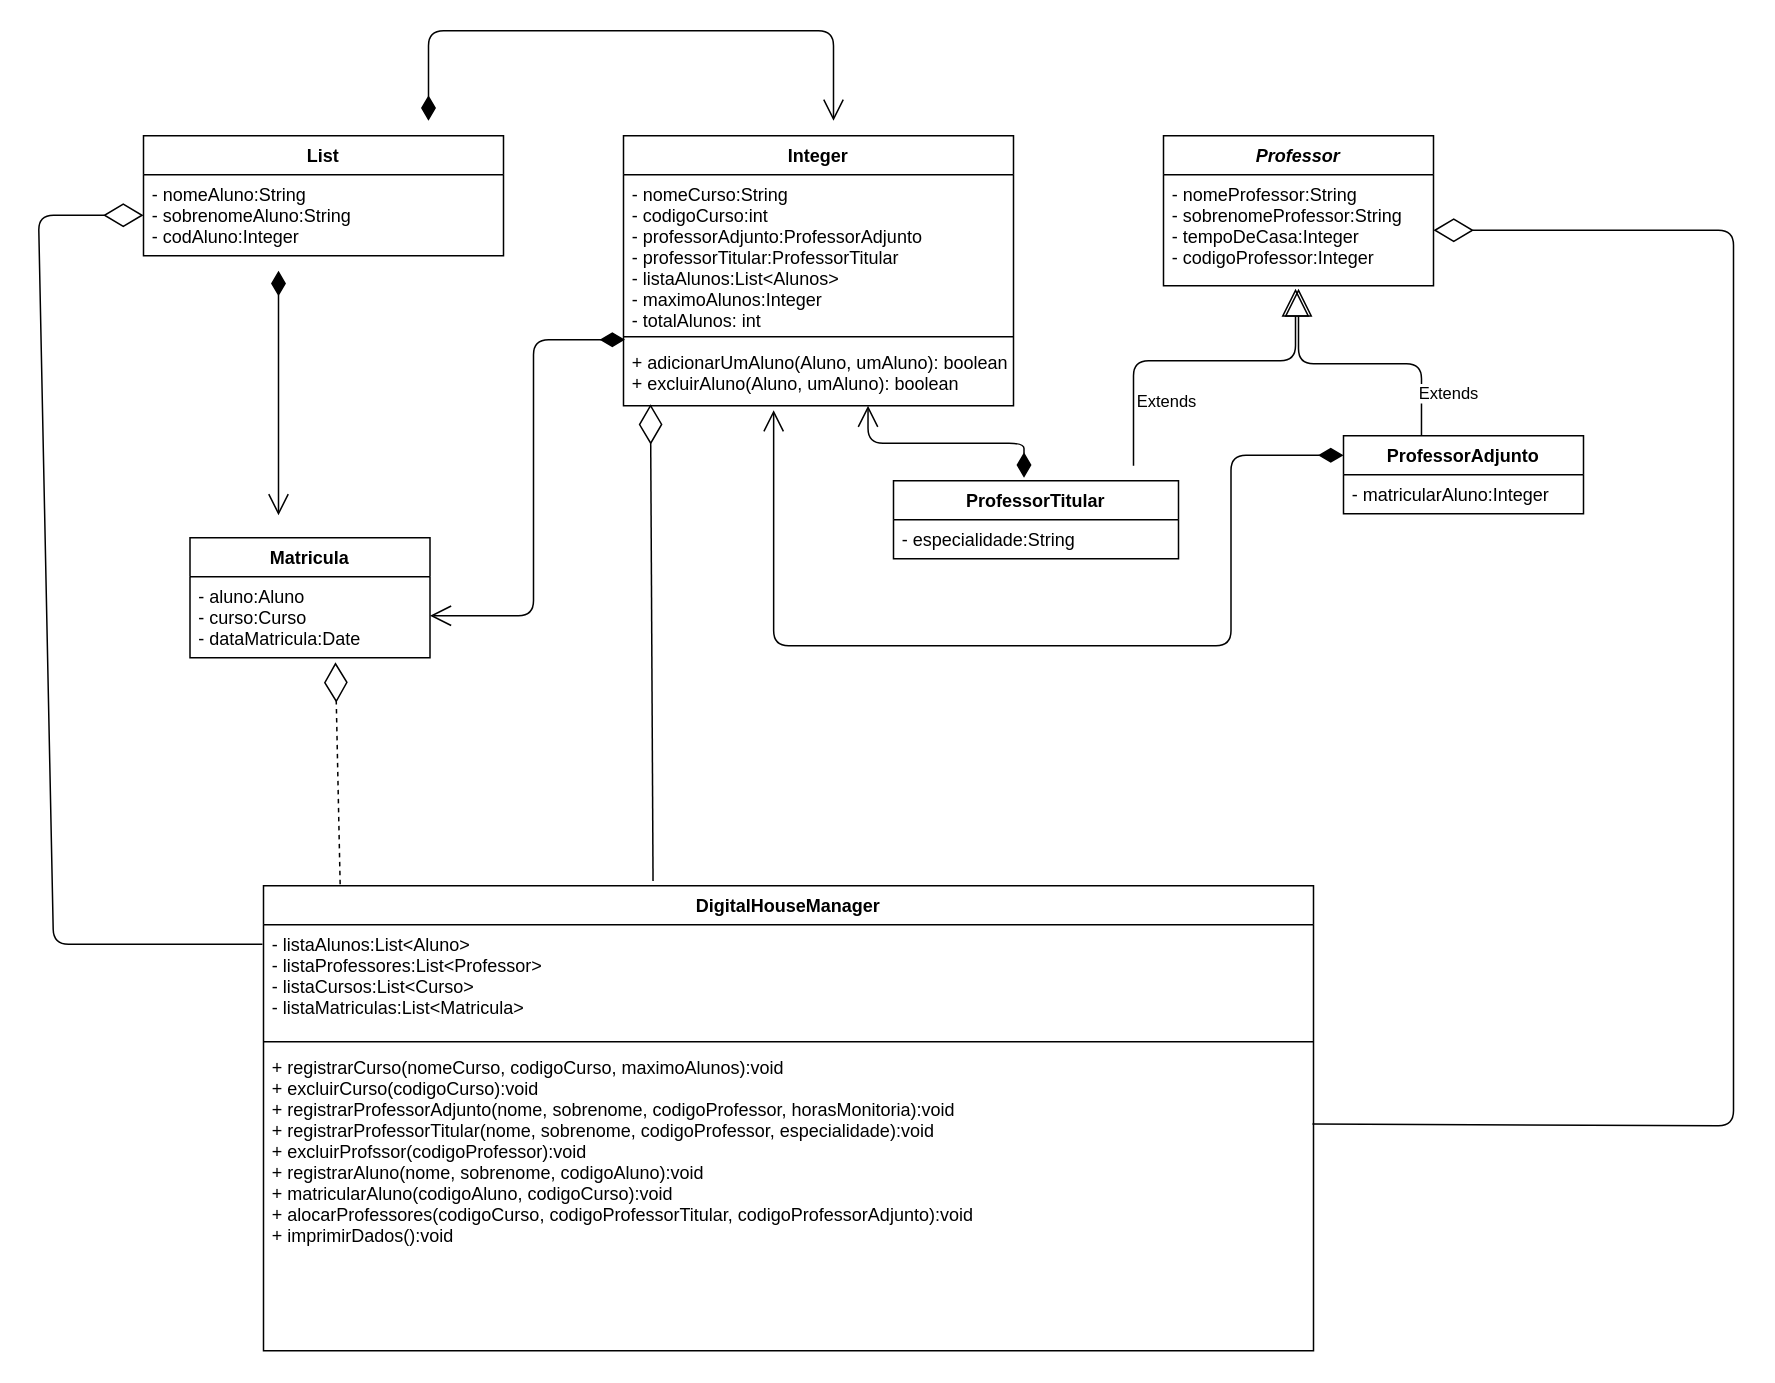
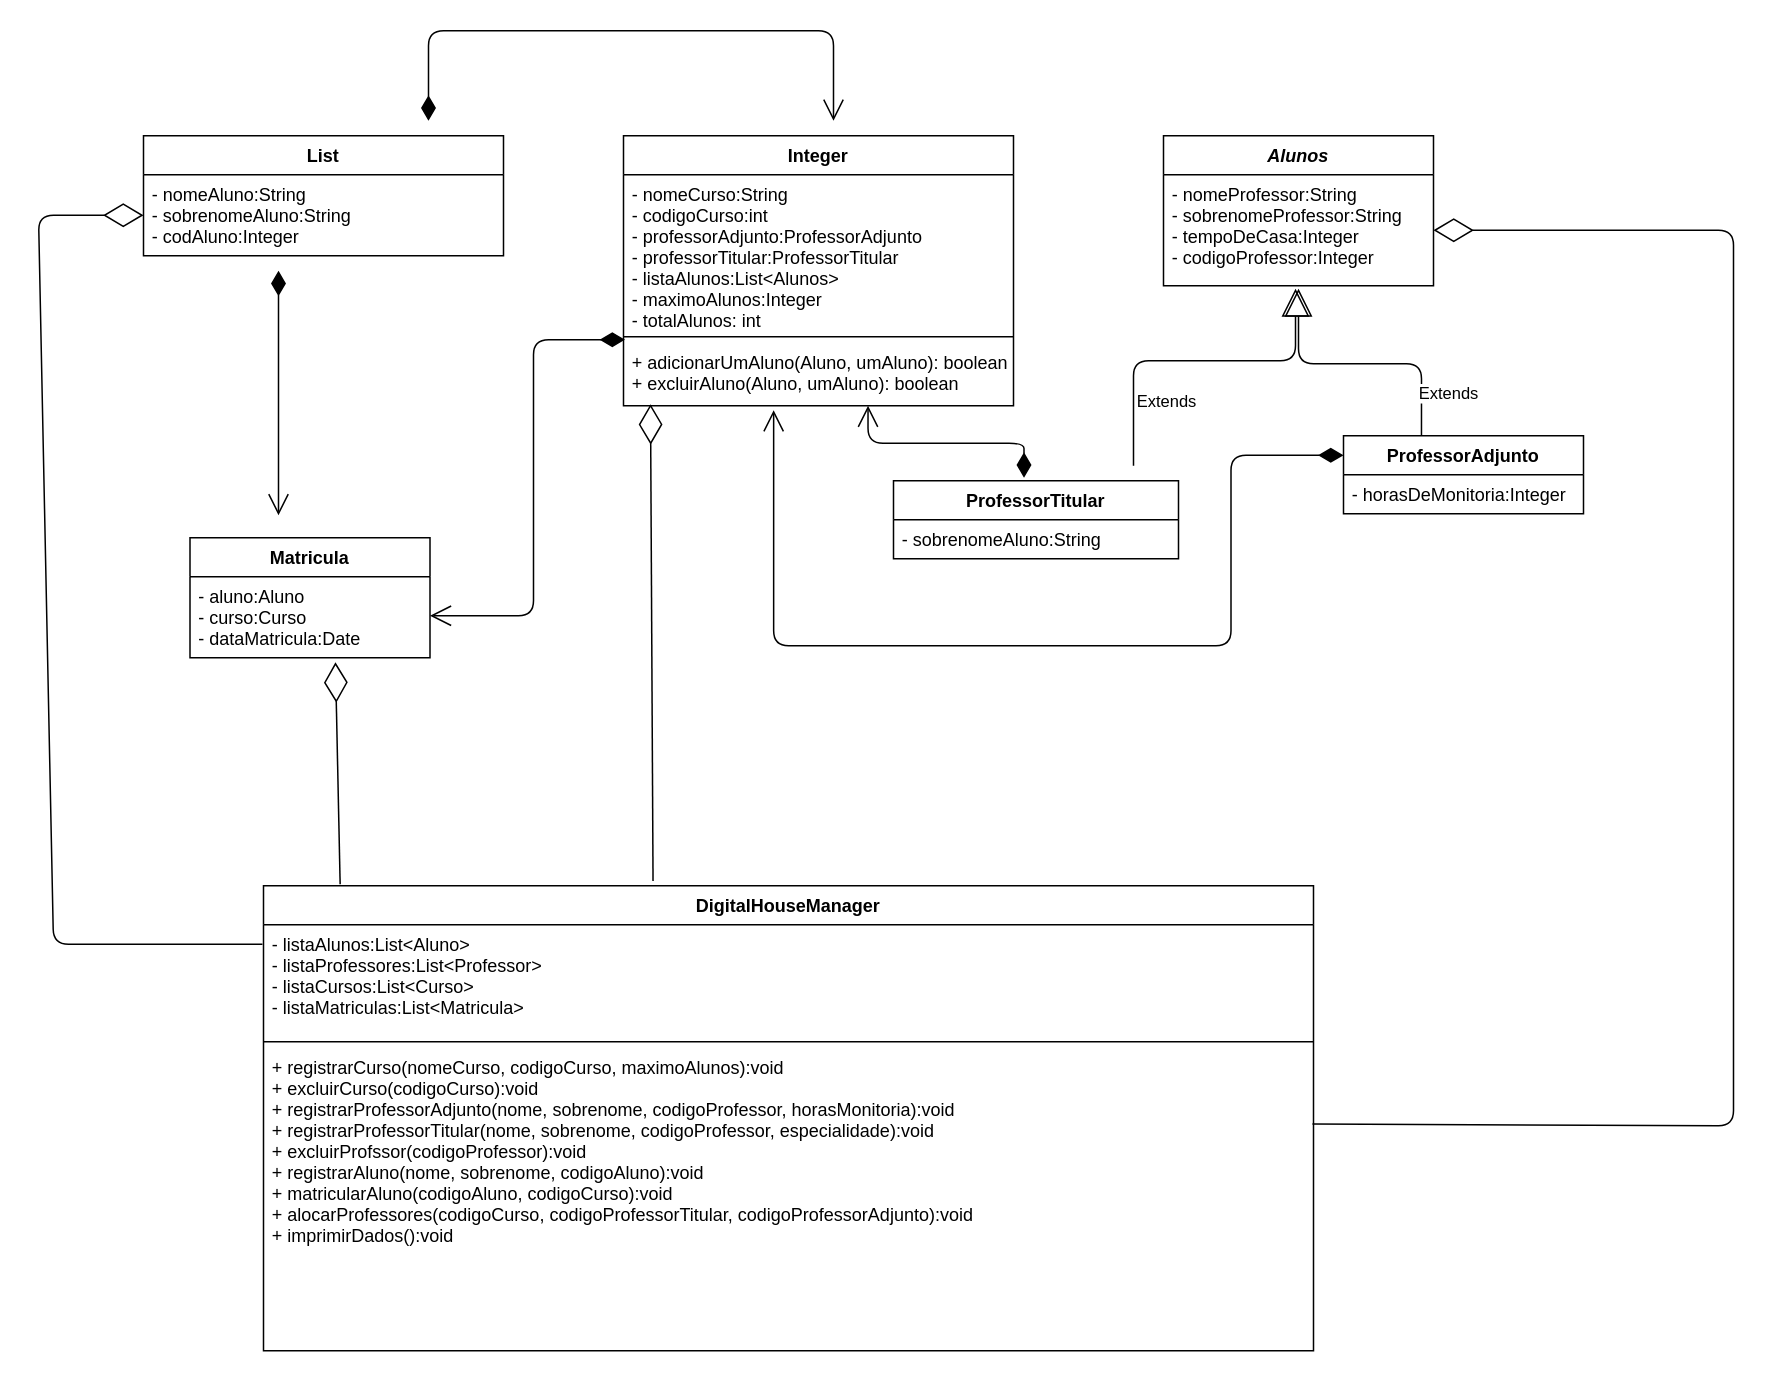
node "Professor": label "Professor" -> "Alunos"
node "- matricularAluno:Integer": label "- matricularAluno:Integer" -> "- horasDeMonitoria:Integer"
node "- especialidade:String": label "- especialidade:String" -> "- sobrenomeAluno:String"
edge "DigitalHouseManager" -> "- aluno:Aluno - curso:Curso - dataMatricula:Date": style dashed -> solid
